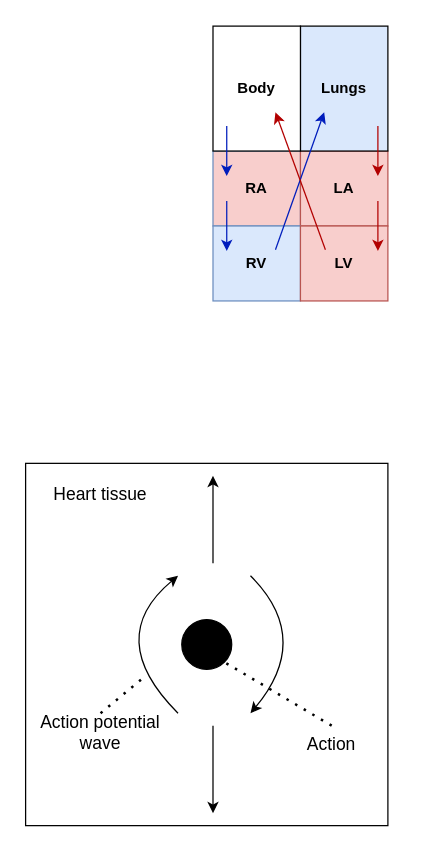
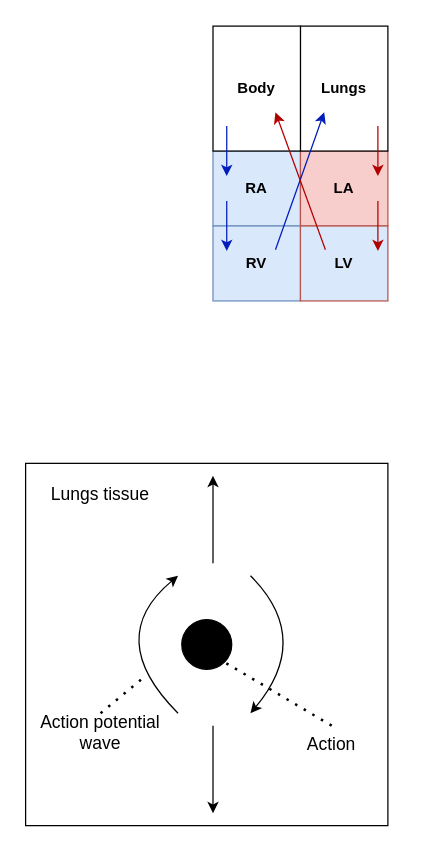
node "Lungs": fillcolor #dae8fc -> #ffffff
node "RA": fillcolor #f8cecc -> #dae8fc
node "LV": fillcolor #f8cecc -> #dae8fc
node "Heart tissue": label "Heart tissue" -> "Lungs tissue"
